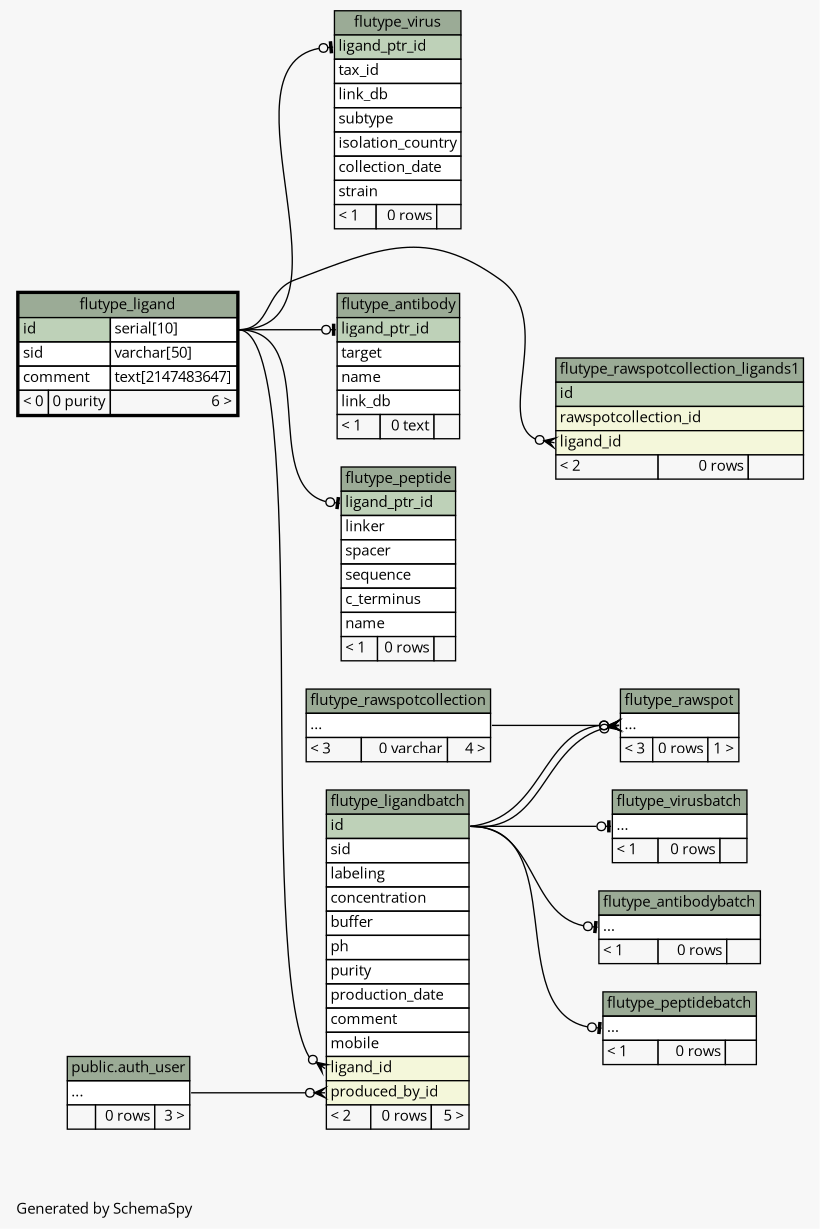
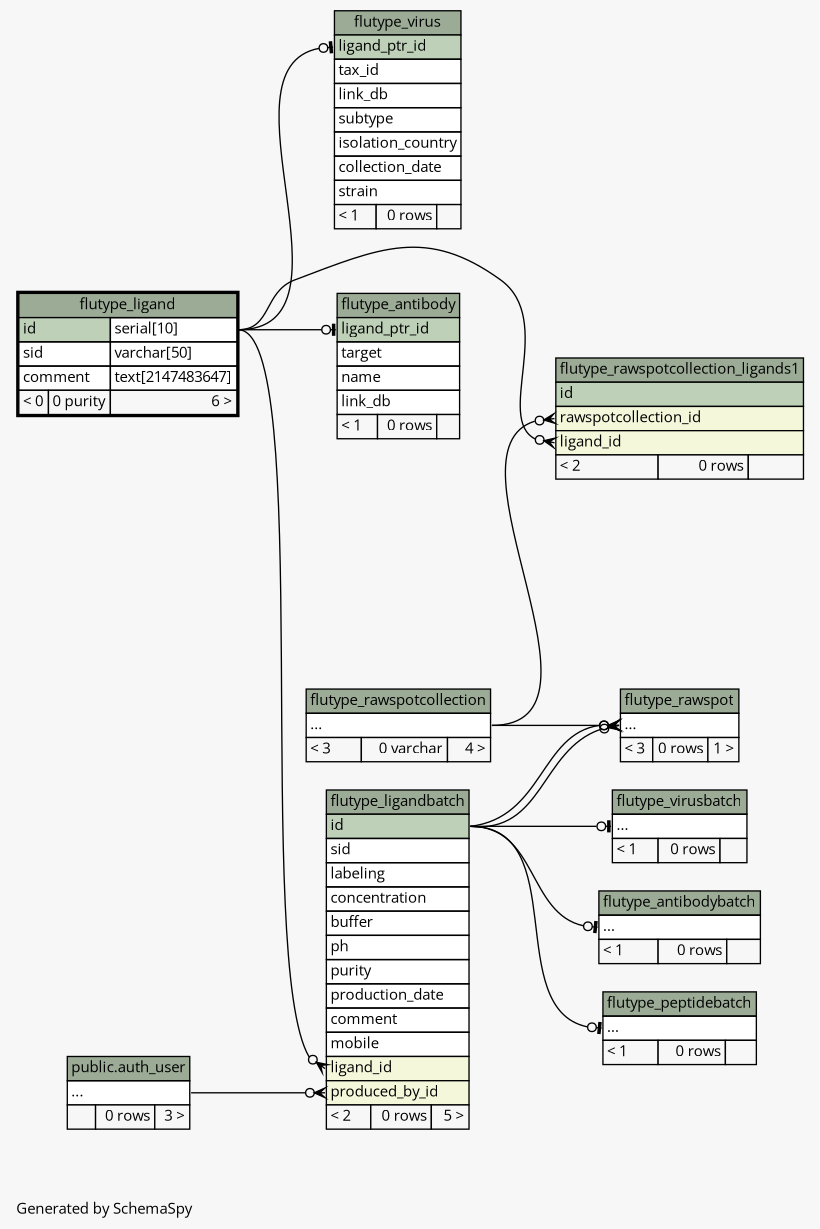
node "flutype_antibody": text "0 text" -> "0 rows"
node "flutype_peptide": removed
edge "flutype_rawspotcollection" -> "flutype_rawspotcollection_ligands1": added
